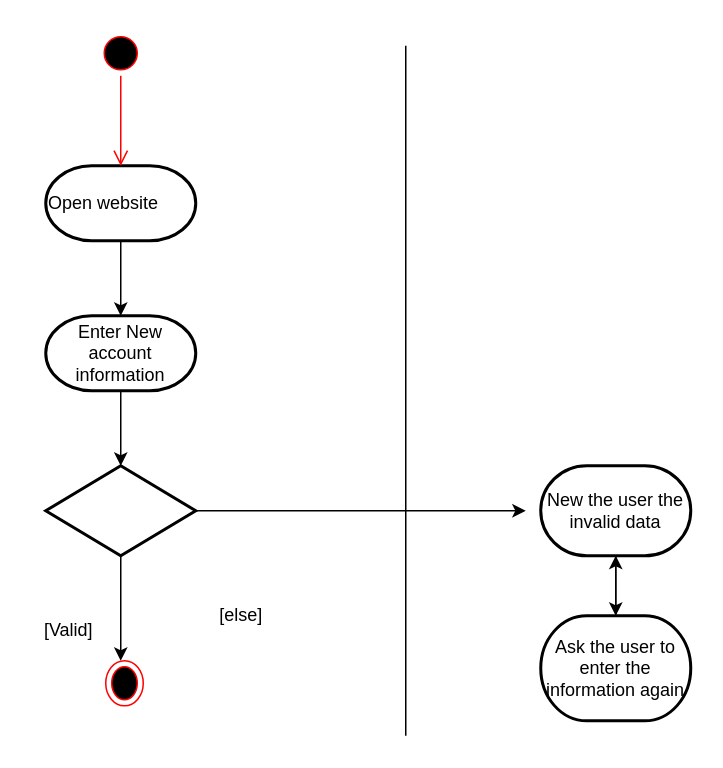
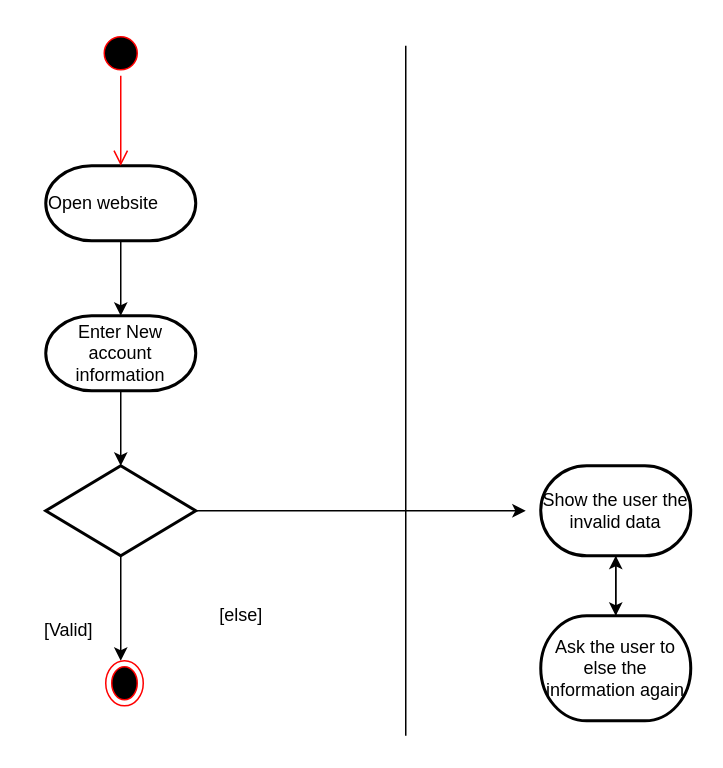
node "New the user the invalid data": label "New the user the invalid data" -> "Show the user the invalid data"
node "Ask the user to enter the information again": label "Ask the user to enter the information again" -> "Ask the user to else the information again"
